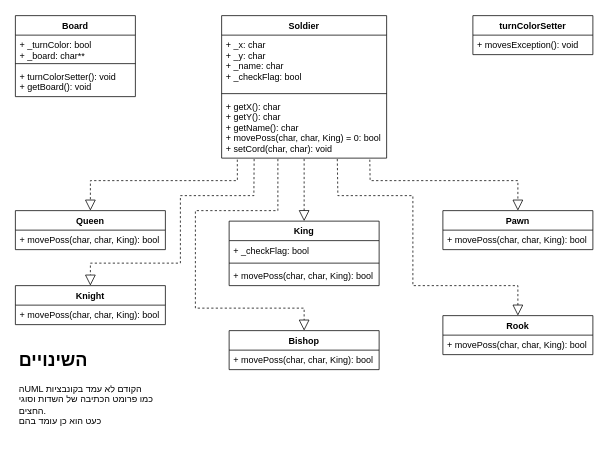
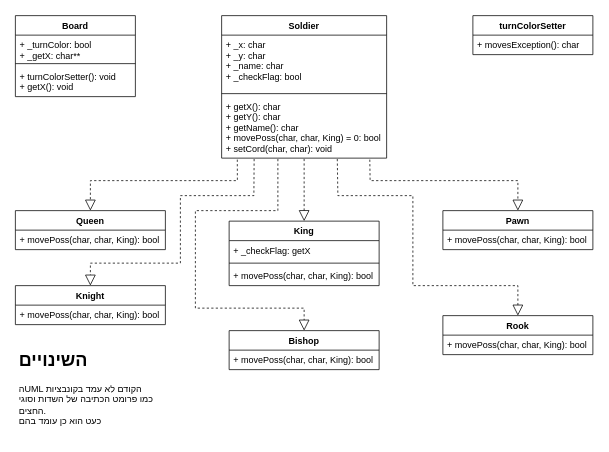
node "+ _turnColor: bool + _board: char**": label "+ _turnColor: bool + _board: char**" -> "+ _turnColor: bool + _getX: char**"
node "+ movesException(): void": label "+ movesException(): void" -> "+ movesException(): char"
node "+ turnColorSetter(): void + getBoard(): void": label "+ turnColorSetter(): void + getBoard(): void" -> "+ turnColorSetter(): void + getX(): void"
node "+ _checkFlag: bool": label "+ _checkFlag: bool" -> "+ _checkFlag: getX"
